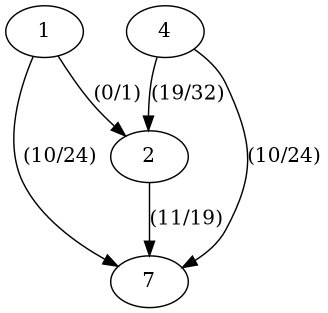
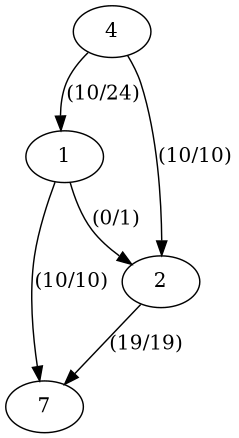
edge "4" -> "2": label "(19/32)" -> "(10/10)"
edge "4" -> "7": now "4" -> "1"
edge "1" -> "7": label "(10/24)" -> "(10/10)"
edge "2" -> "7": label "(11/19)" -> "(19/19)"
